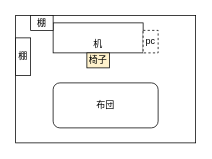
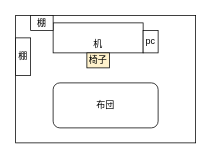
node "pc": style dashed -> solid
